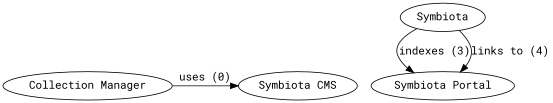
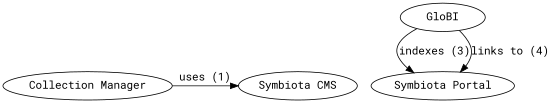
node "Symbiota": label "Symbiota" -> "GloBI"
edge "Collection Manager" -> "Symbiota CMS": label "uses (0)" -> "uses (1)"
